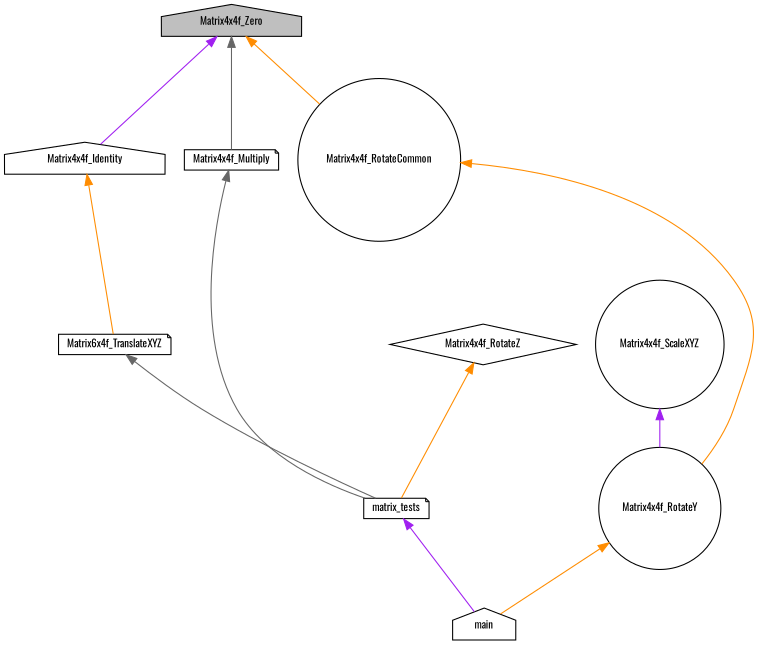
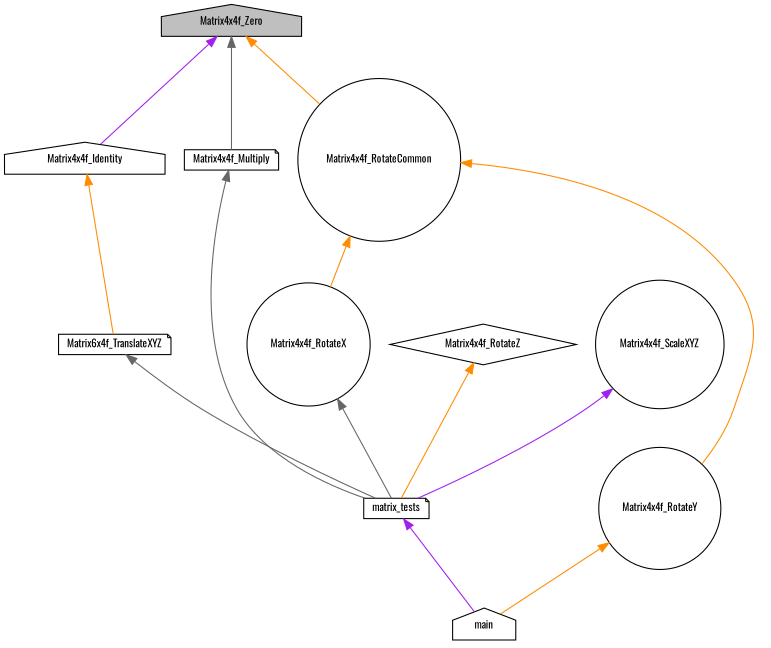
node "Matrix4x4f_RotateX": added
edge "Matrix4x4f_RotateY" -> "Matrix4x4f_ScaleXYZ": now "matrix_tests" -> "Matrix4x4f_ScaleXYZ"
